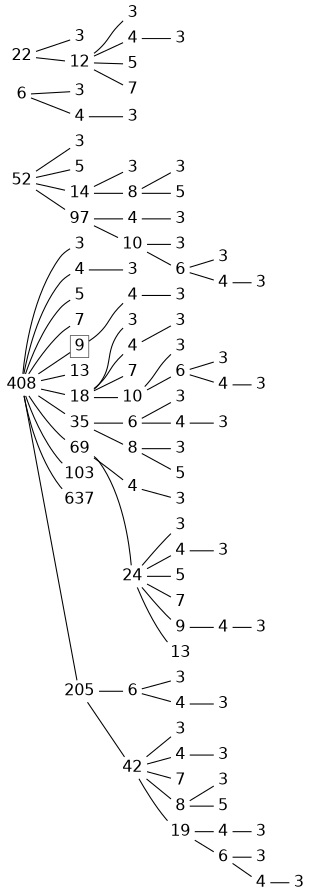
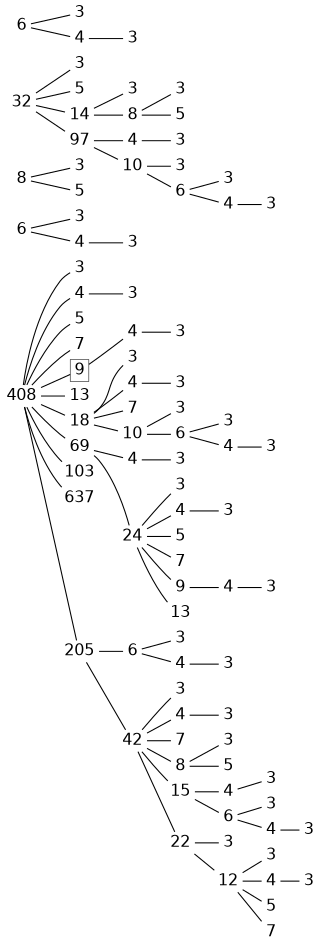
node "52": label "52" -> "32"
node "35": removed
edge "42" -- "22": added
node "19": label "19" -> "15"
